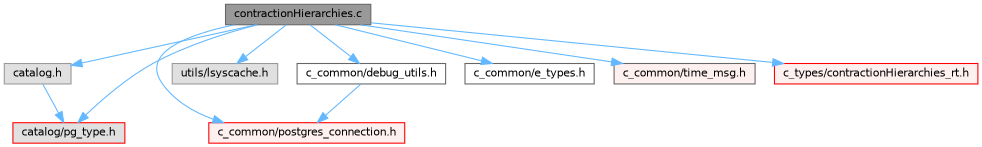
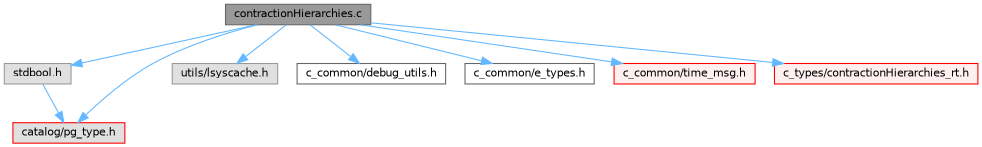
node "catalog.h": label "catalog.h" -> "stdbool.h"
node "c_common/time_msg.h": color grey40 -> red
node "c_common/postgres_connection.h": removed
